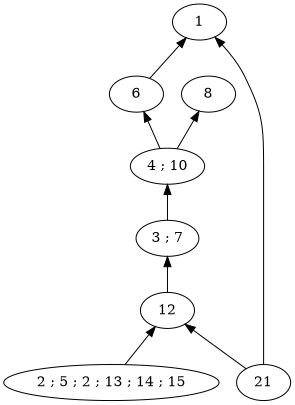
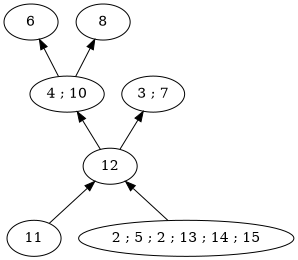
node "1": removed
edge "3 ; 7" -> "4 ; 10": now "12" -> "4 ; 10"
node "21": label "21" -> "11"
